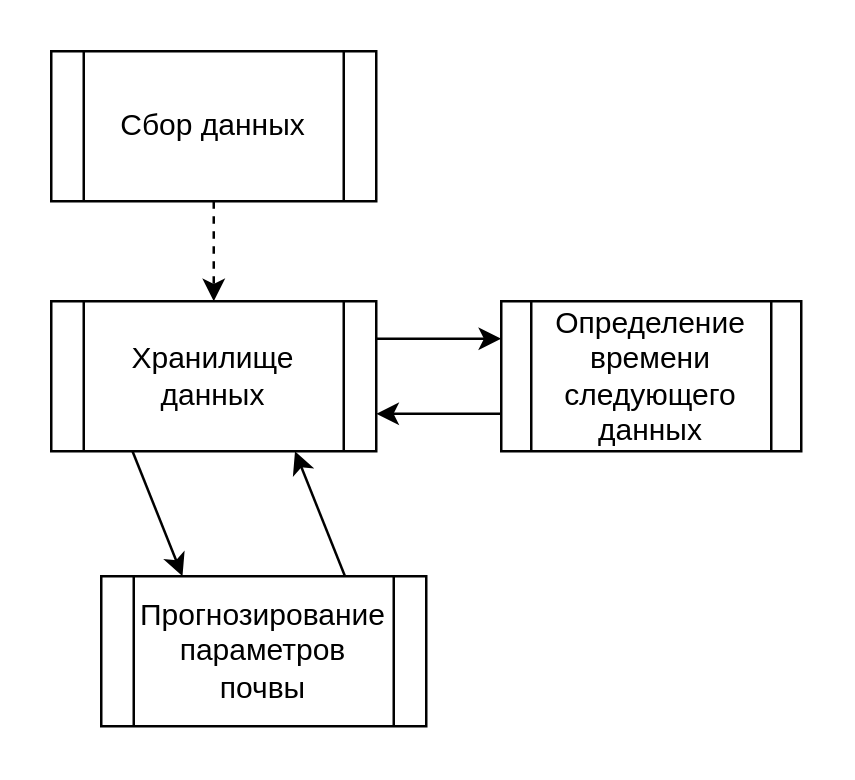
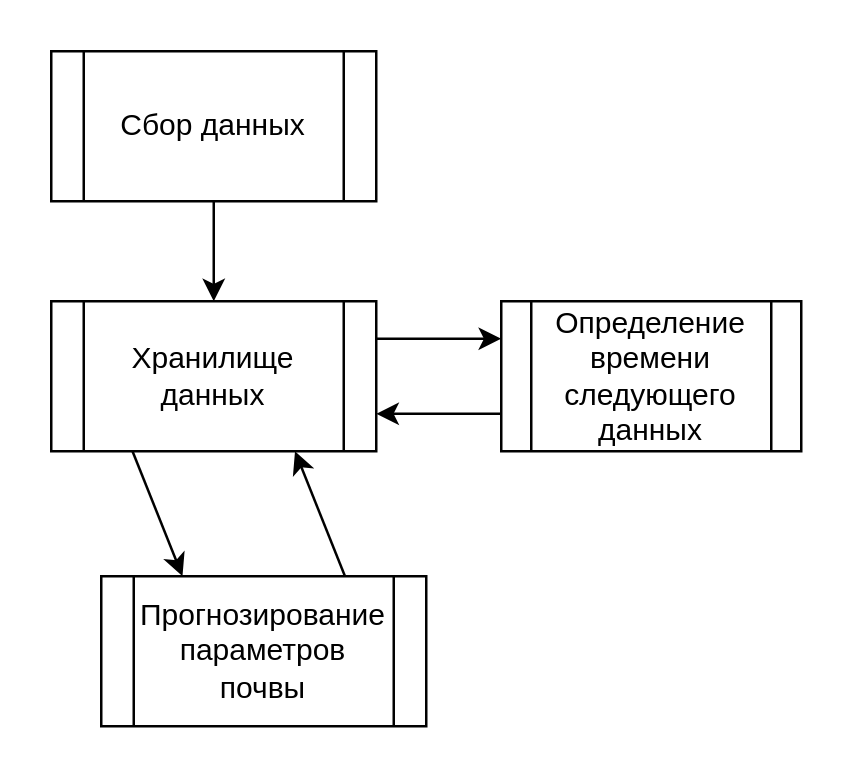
edge "Сбор данных" -> "Хранилище данных": style dashed -> solid
